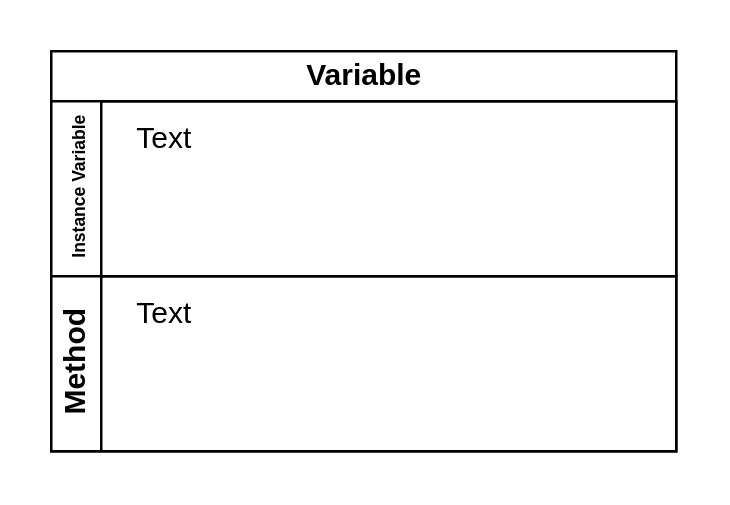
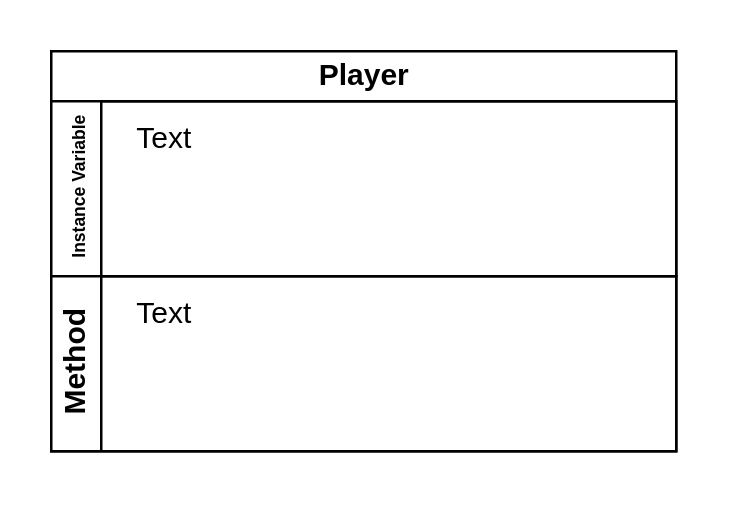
node "Variable": label "Variable" -> "Player"
